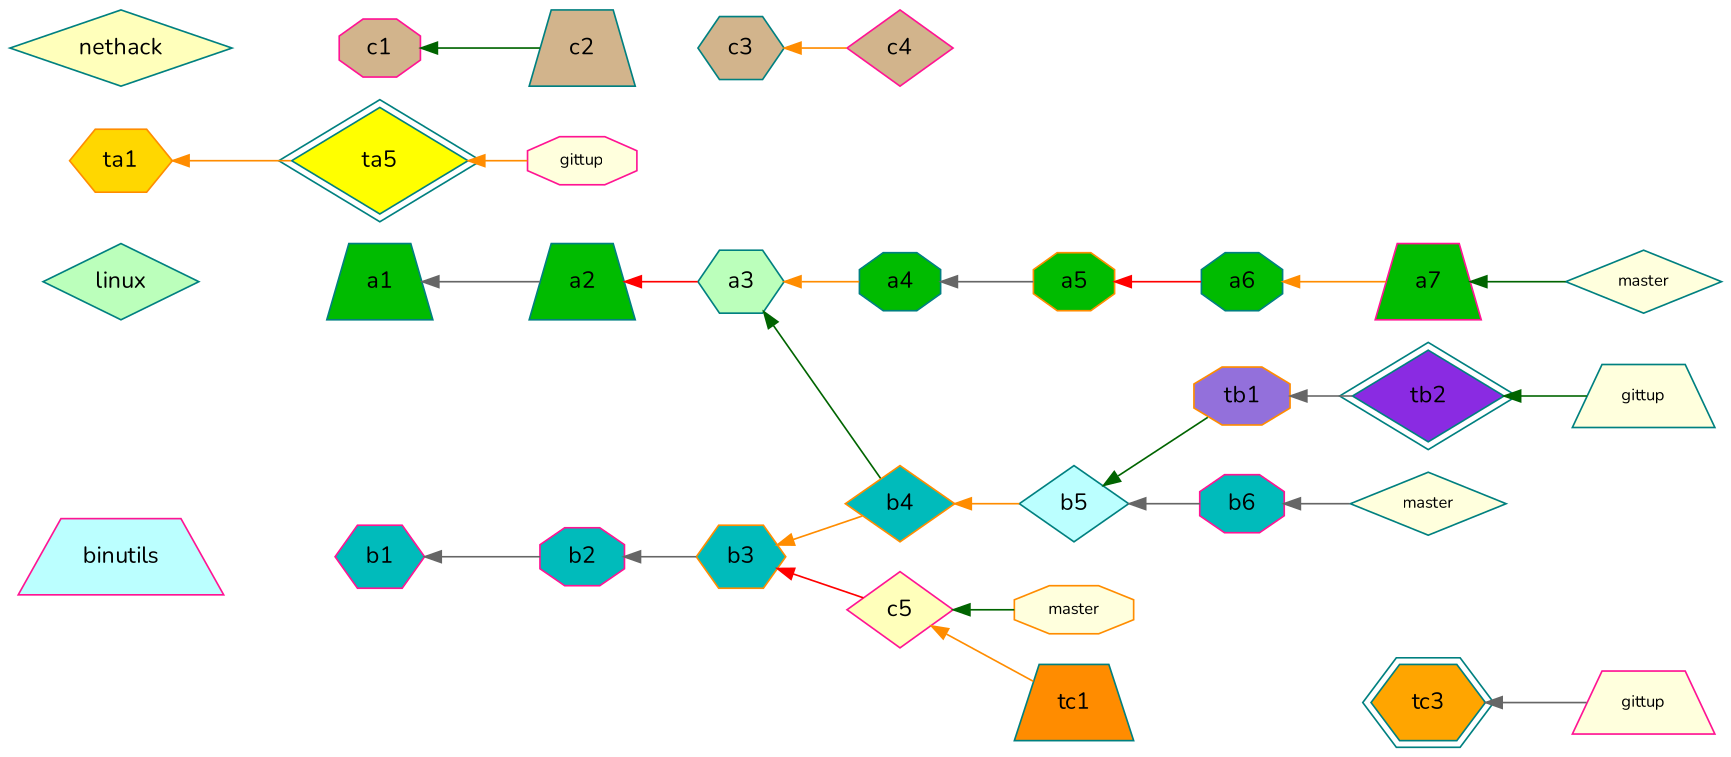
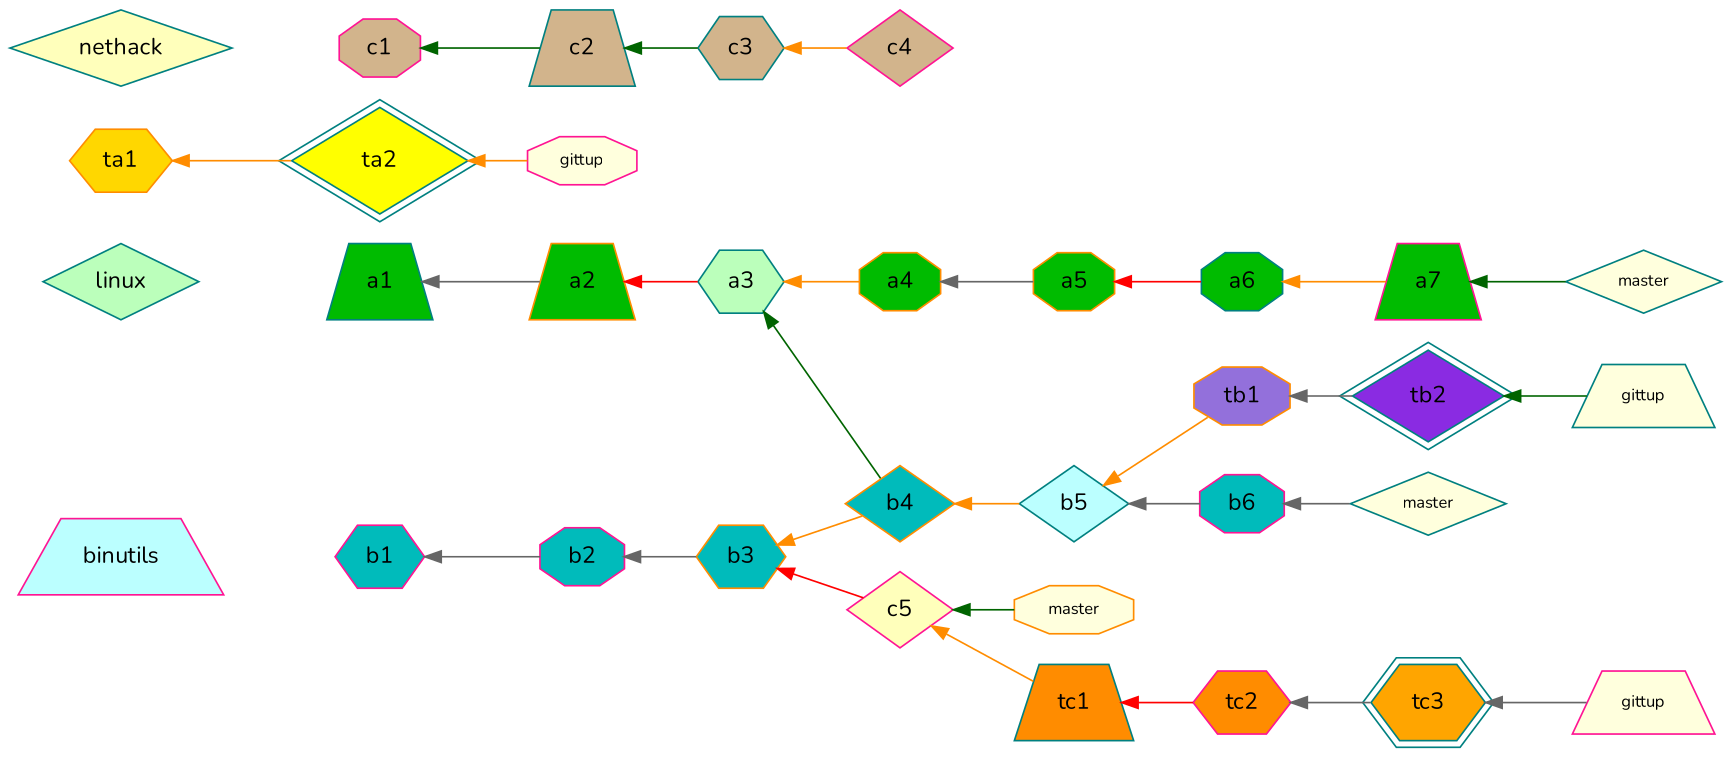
edge "c3" -> "c2": added
node "ta5": label "ta5" -> "ta2"
node "a2": color teal -> darkorange
node "a4": color teal -> darkorange
edge "tb1" -> "b5": color darkgreen -> darkorange
node "tc2": added
